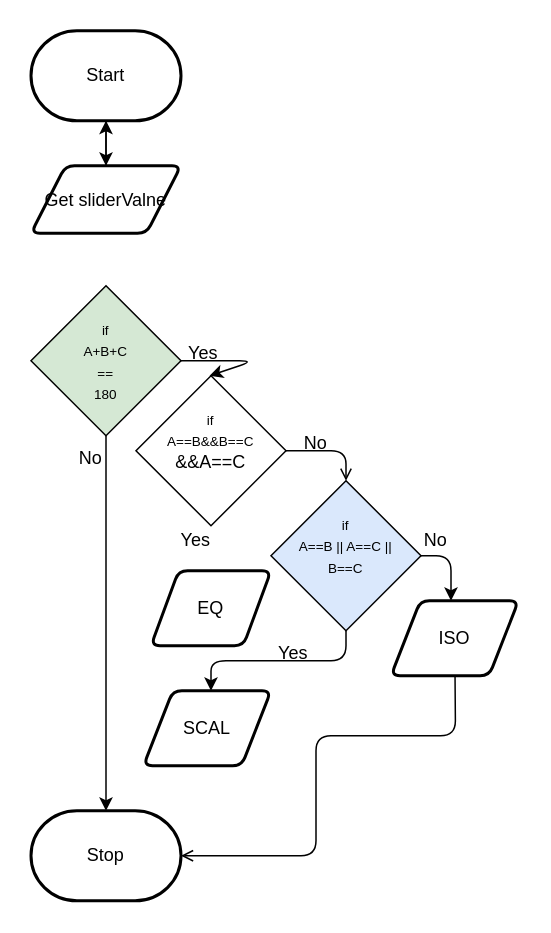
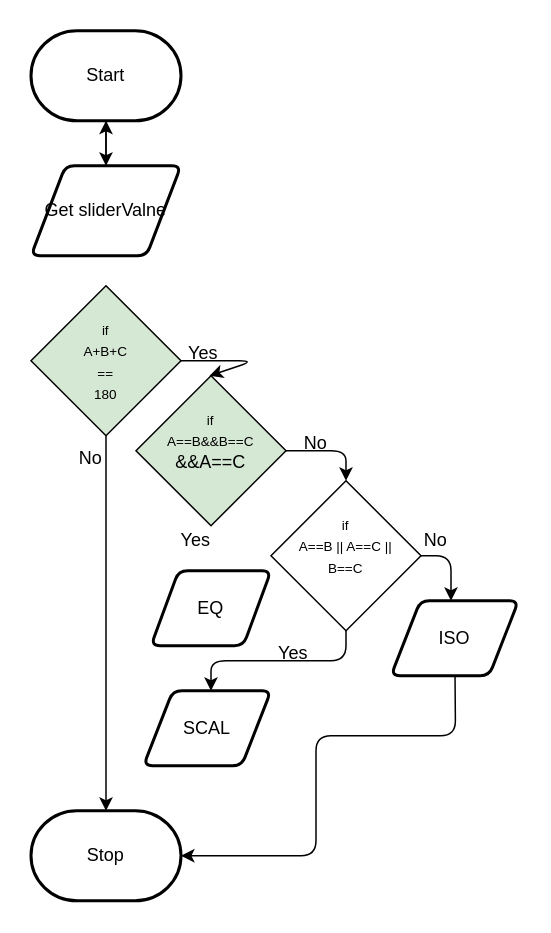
node "Get sliderValne": size 150x68 -> 150x90
node "if A==B&&B==C &&A==C": fillcolor #ffffff -> #d5e8d4
edge "if A==B&&B==C &&A==C" -> "if A==B || A==C || B==C": arrowhead open -> classic
node "if A==B || A==C || B==C": fillcolor #dae8fc -> #ffffff
edge "ISO" -> "Stop": arrowhead open -> classic
